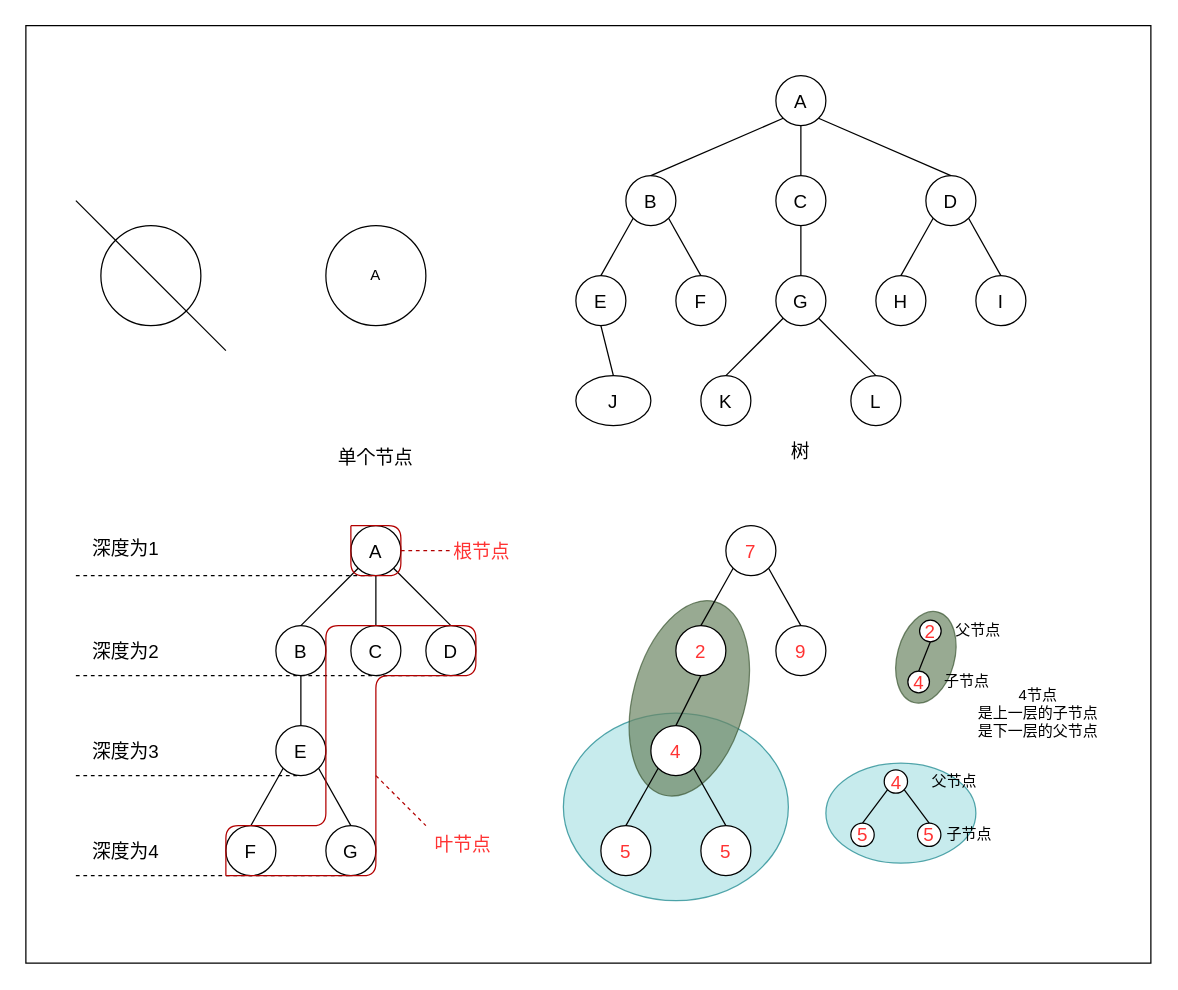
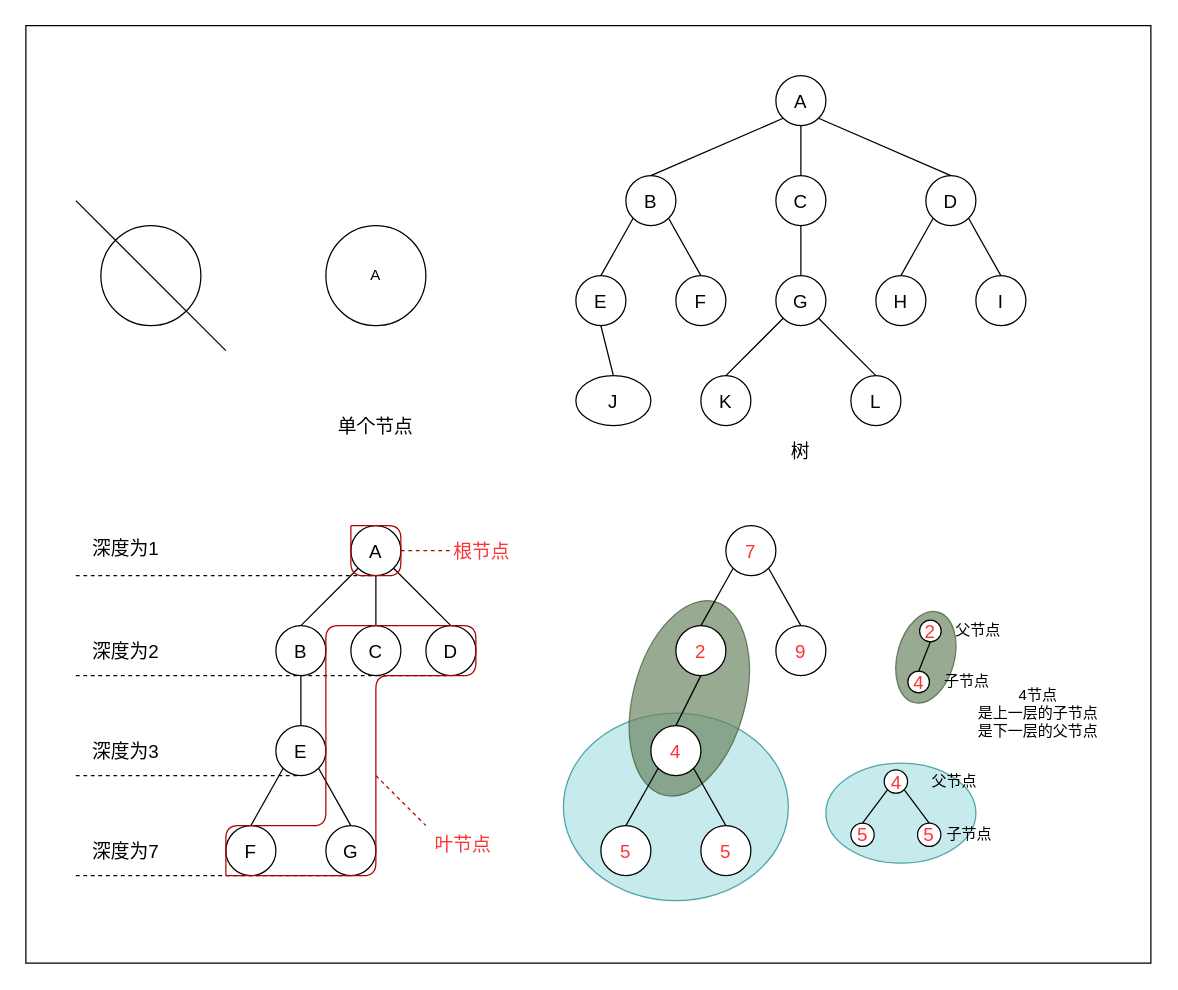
node "单个节点": moved (376, 457) -> (376, 426)
node "深度为4": label "深度为4" -> "深度为7"
